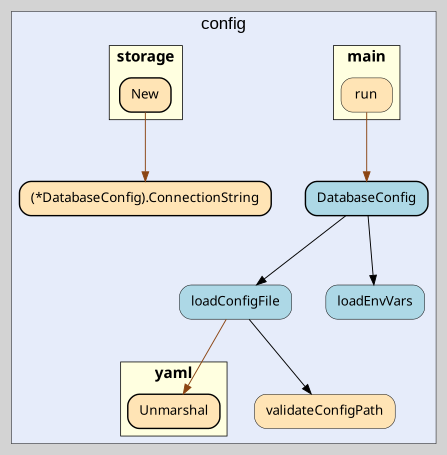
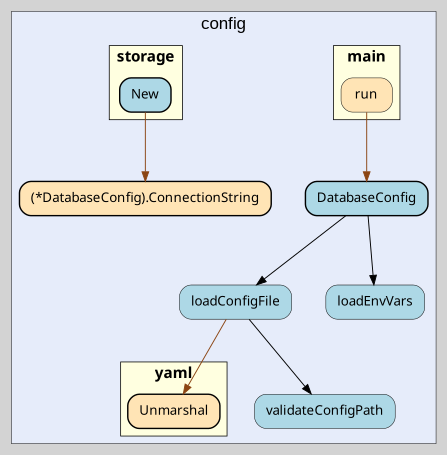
node "New": fillcolor moccasin -> lightblue
node "validateConfigPath": fillcolor moccasin -> lightblue
